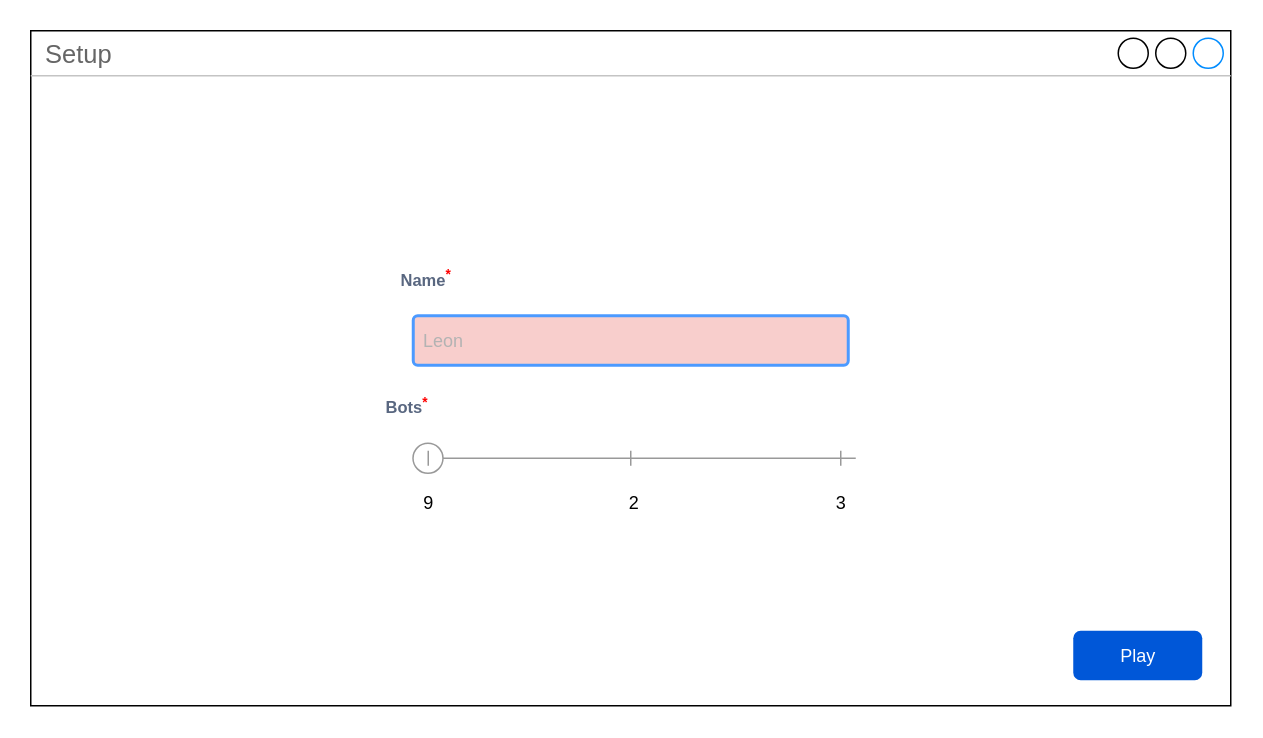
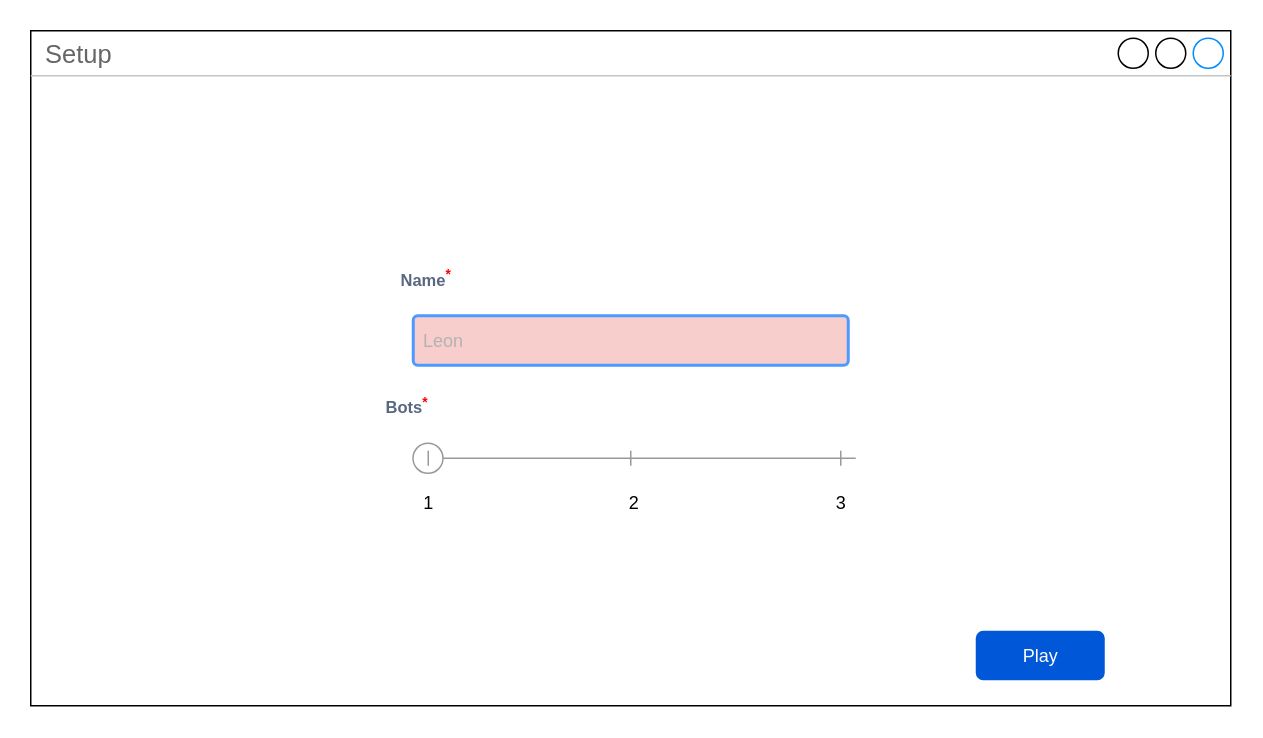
node "9": label "9" -> "1"
node "Play": moved (1138, 656) -> (1040, 656)
